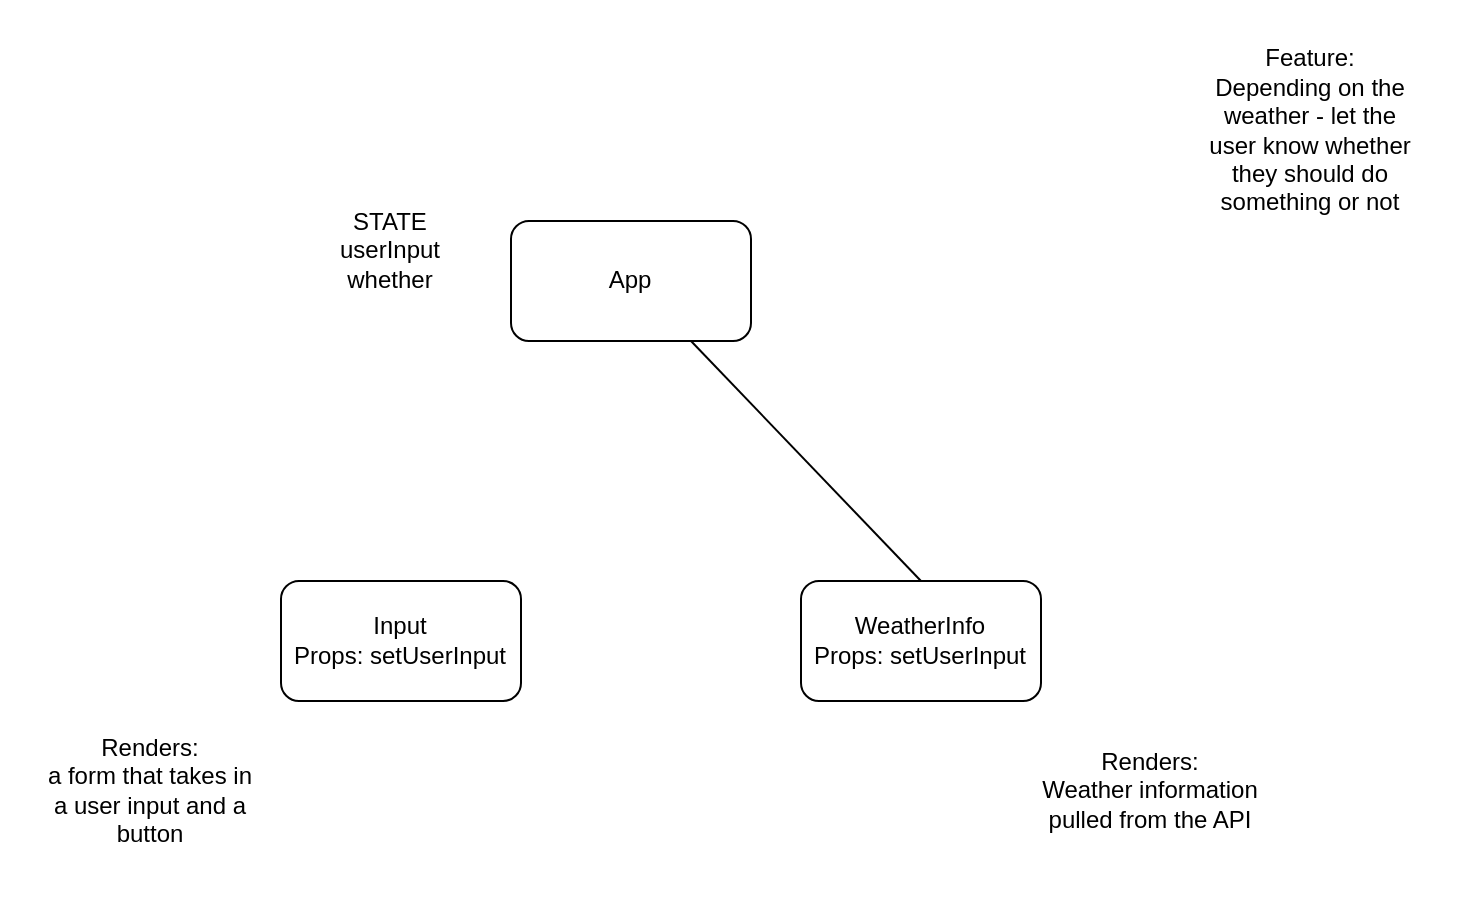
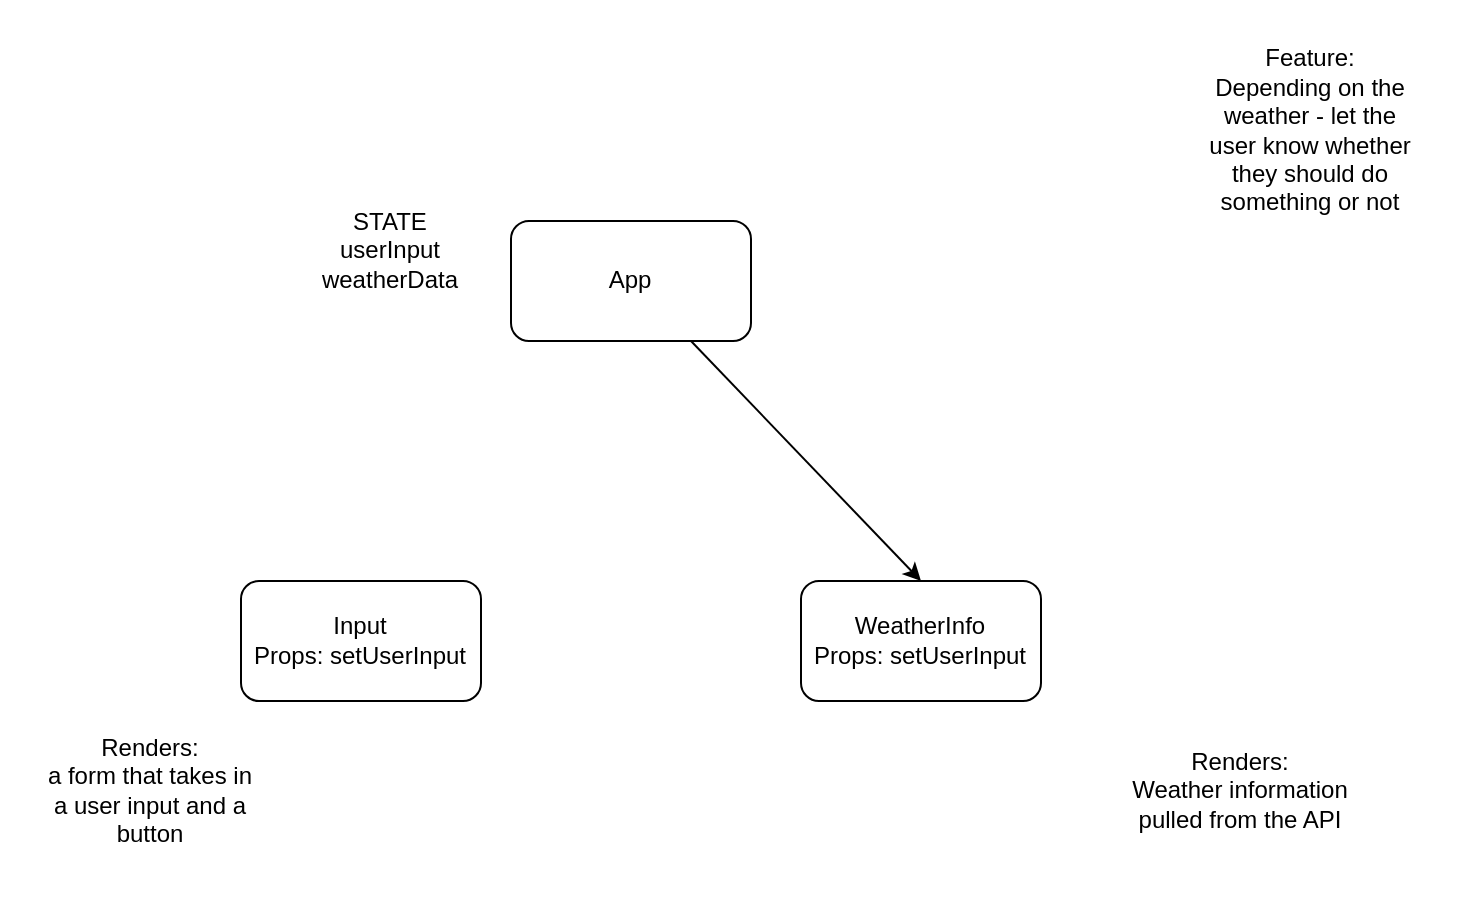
node "STATE userInput whether": label "STATE userInput whether" -> "STATE userInput weatherData"
edge "App" -- "WeatherInfo Props: setUserInput": arrowhead none -> classic
node "Input Props: setUserInput": moved (401, 641) -> (361, 641)
node "Renders: Weather information pulled from the API": moved (1151, 791) -> (1241, 791)
